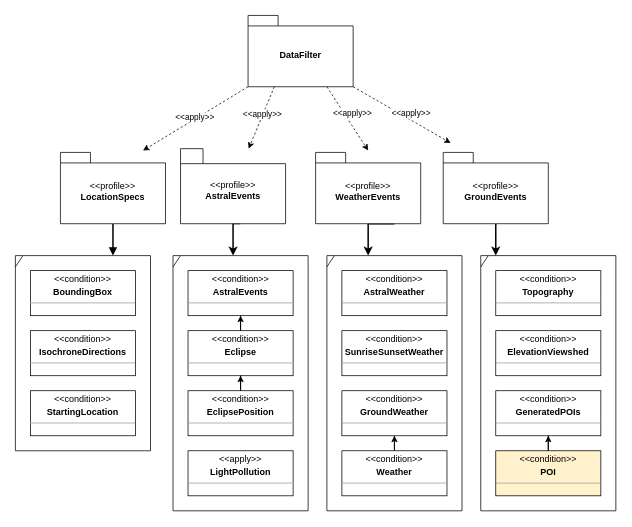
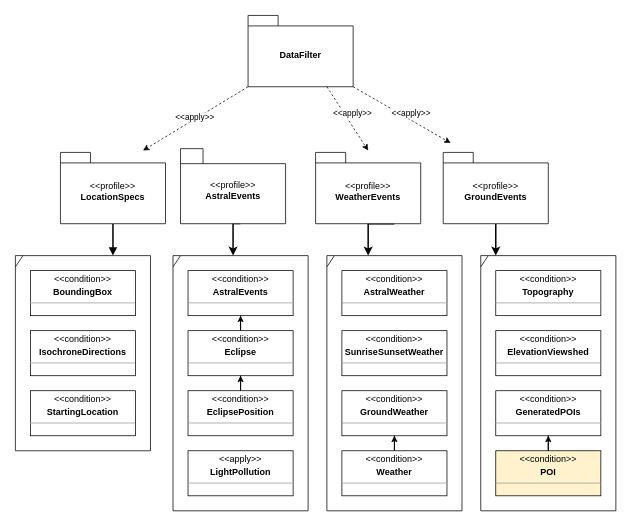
edge "DataFilter" -> "<<profile>> AstralEvents": removed, label "<<apply>>"
